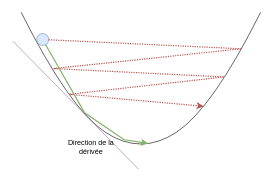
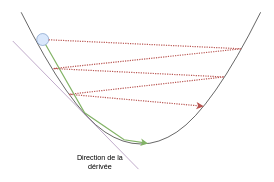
node "Direction de la dérivée": moved (91, 147) -> (100, 162)
